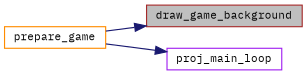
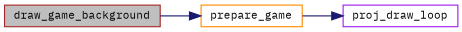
edge "prepare_game" -> "draw_game_background": reversed
node "proj_main_loop": label "proj_main_loop" -> "proj_draw_loop"
